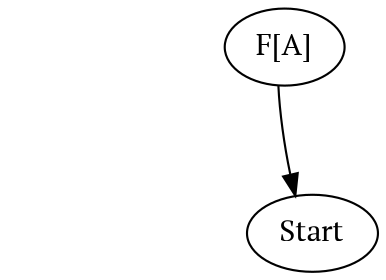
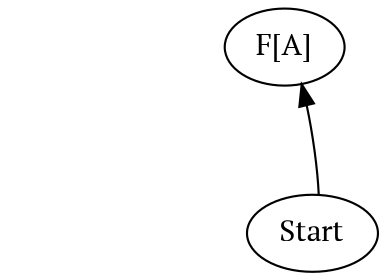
edge "F[A]" -> "Start": reversed
